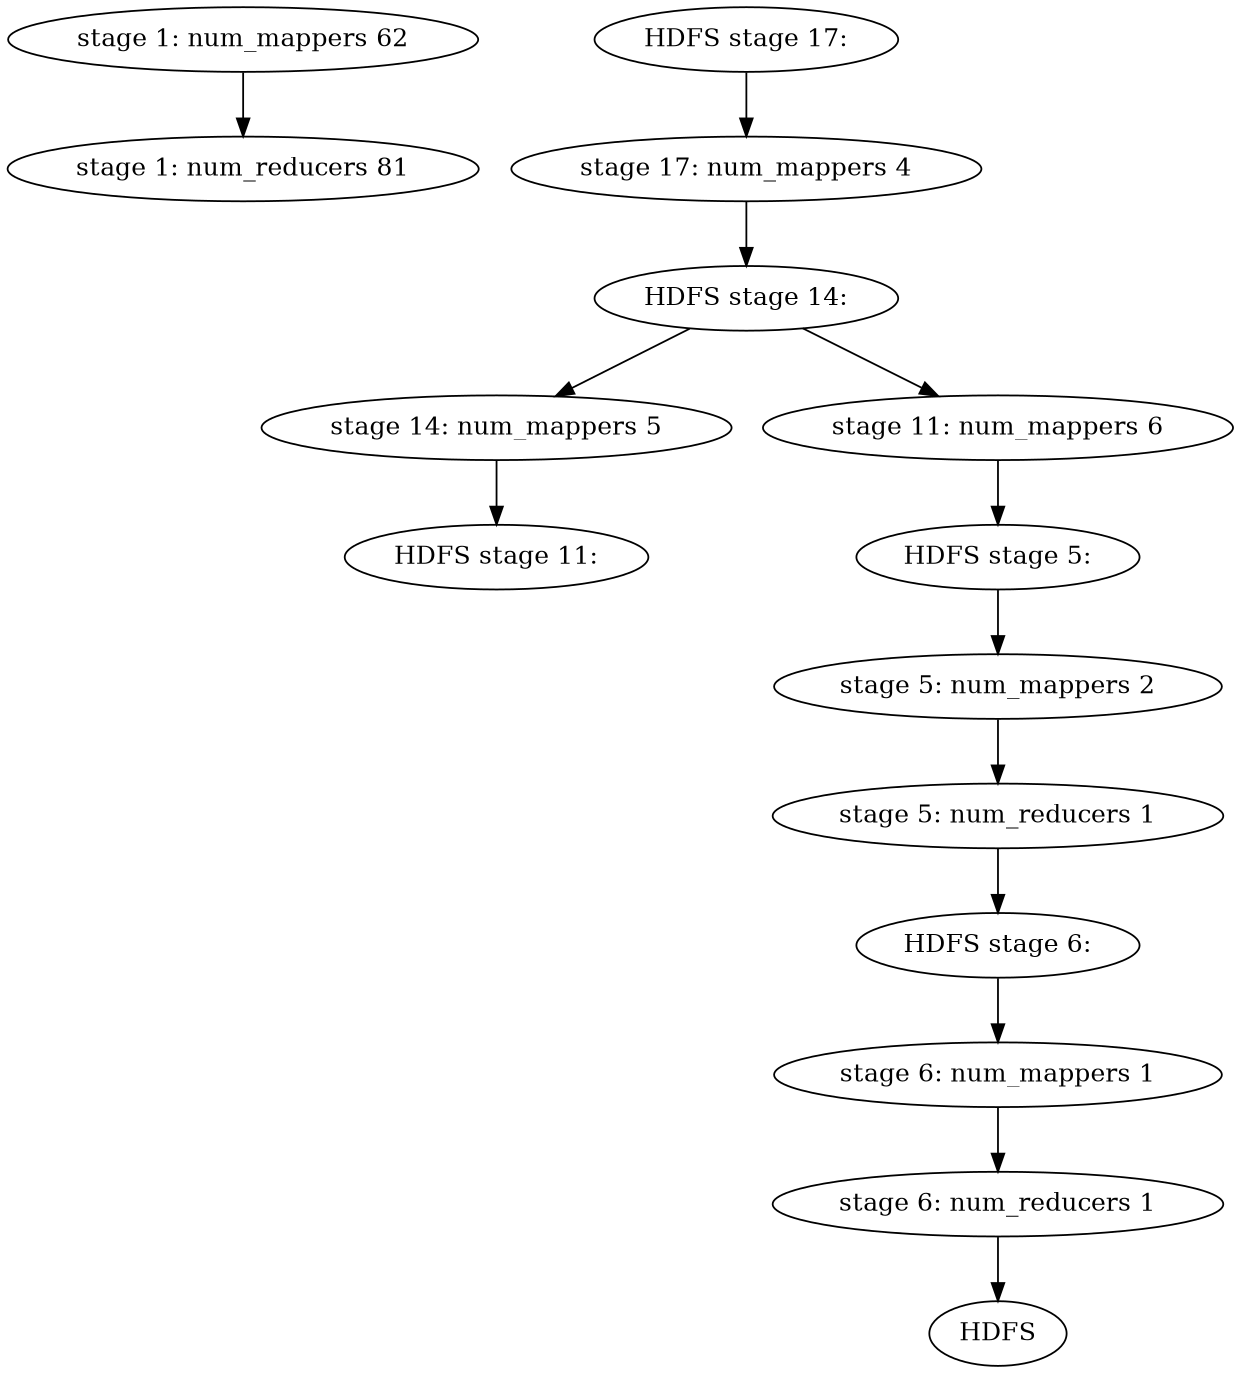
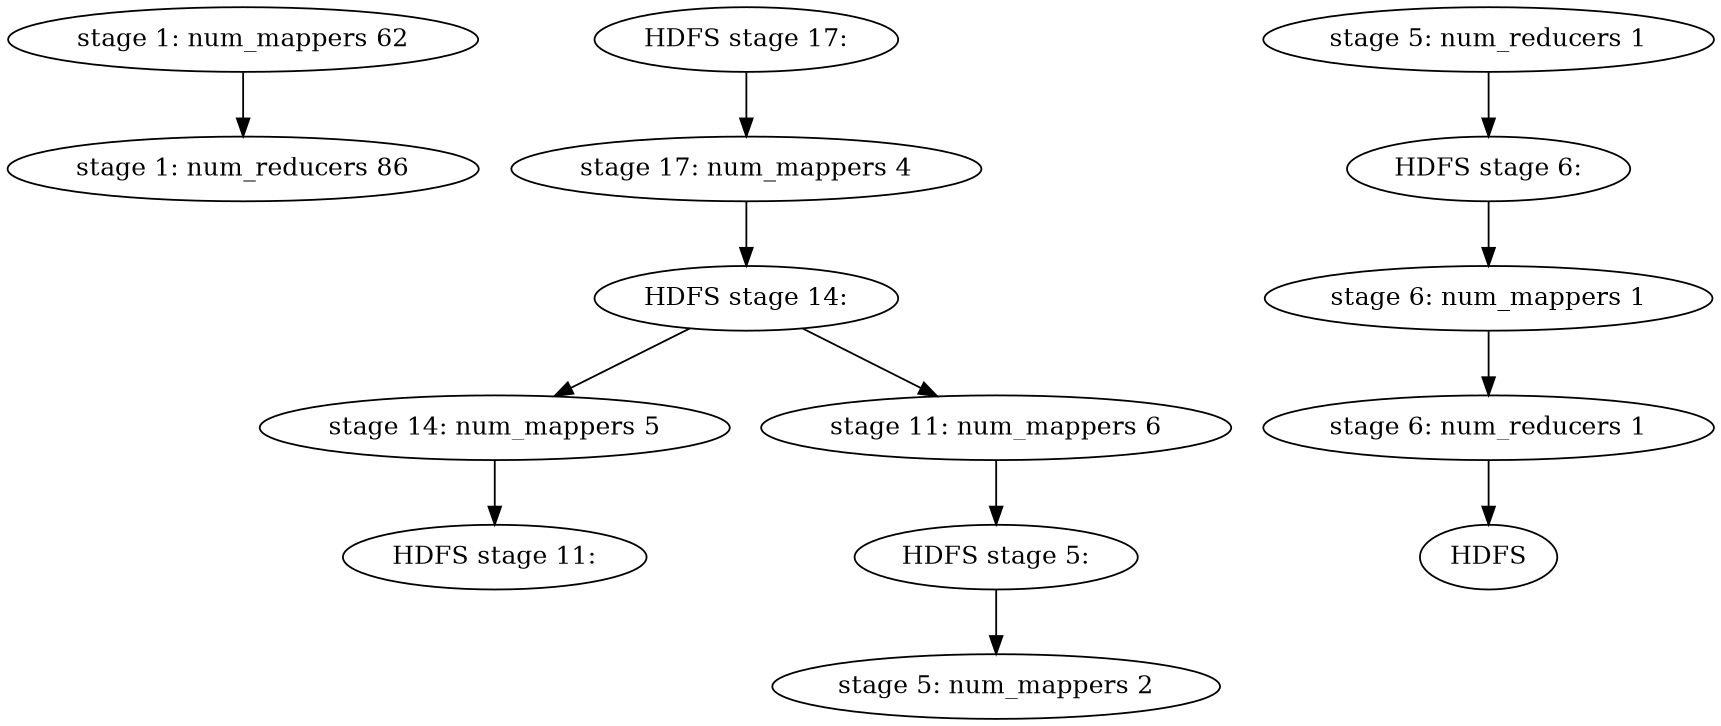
node "stage 1: num_reducers 81": label "stage 1: num_reducers 81" -> "stage 1: num_reducers 86"
edge "stage 5: num_mappers 2" -> "stage 5: num_reducers 1": removed
